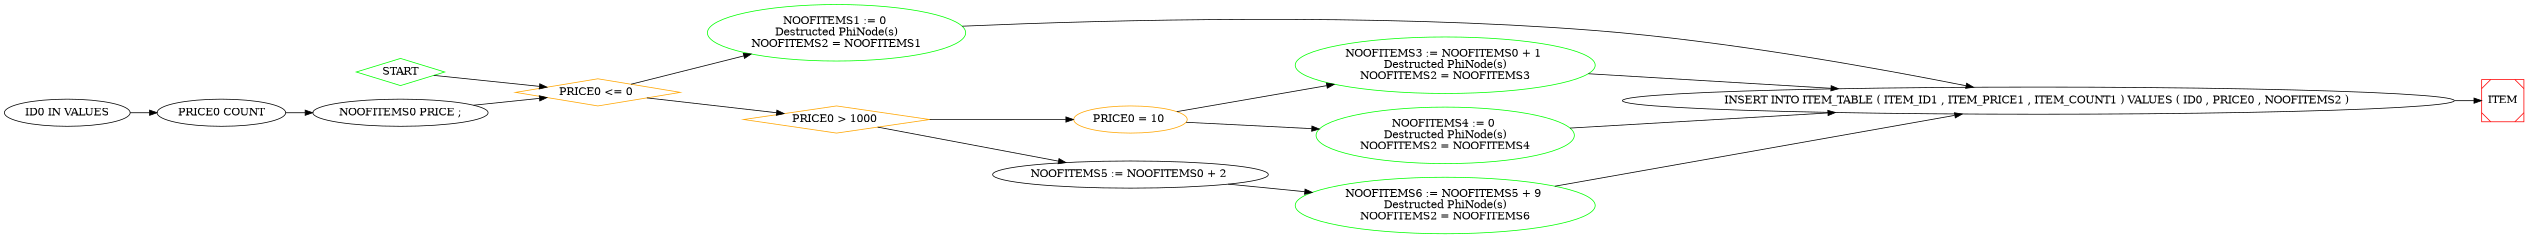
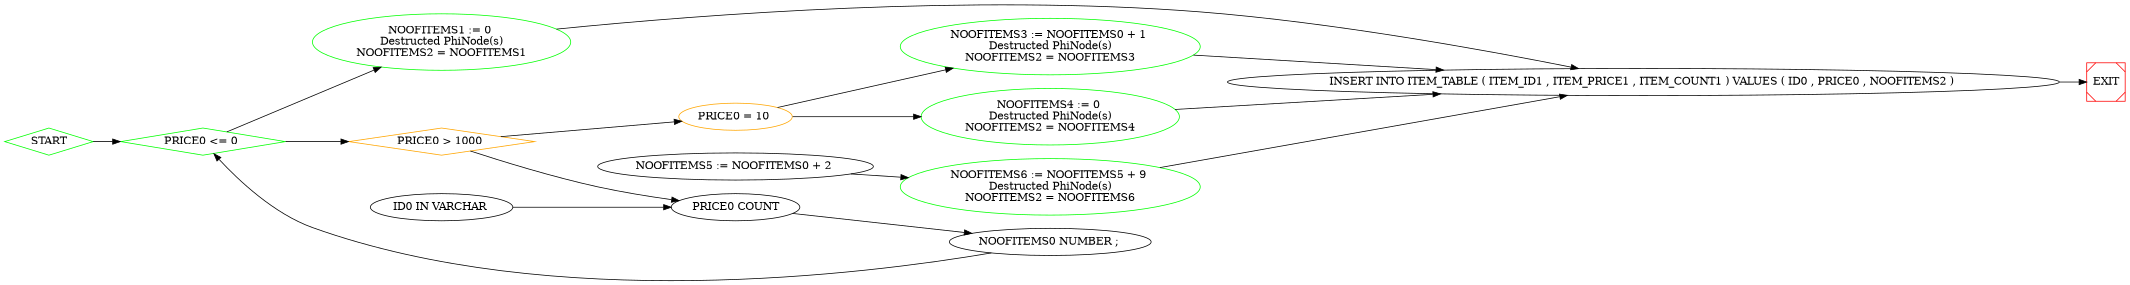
node "PRICE0 <= 0": color orange -> green
node "ITEM": label "ITEM" -> "EXIT"
node "ID0 IN VALUES": label "ID0 IN VALUES" -> "ID0 IN VARCHAR"
node "NOOFITEMS0 PRICE ;": label "NOOFITEMS0 PRICE ;" -> "NOOFITEMS0 NUMBER ;"
edge "PRICE0 > 1000" -> "NOOFITEMS5 := NOOFITEMS0 + 2": now "PRICE0 > 1000" -> "PRICE0 COUNT"
